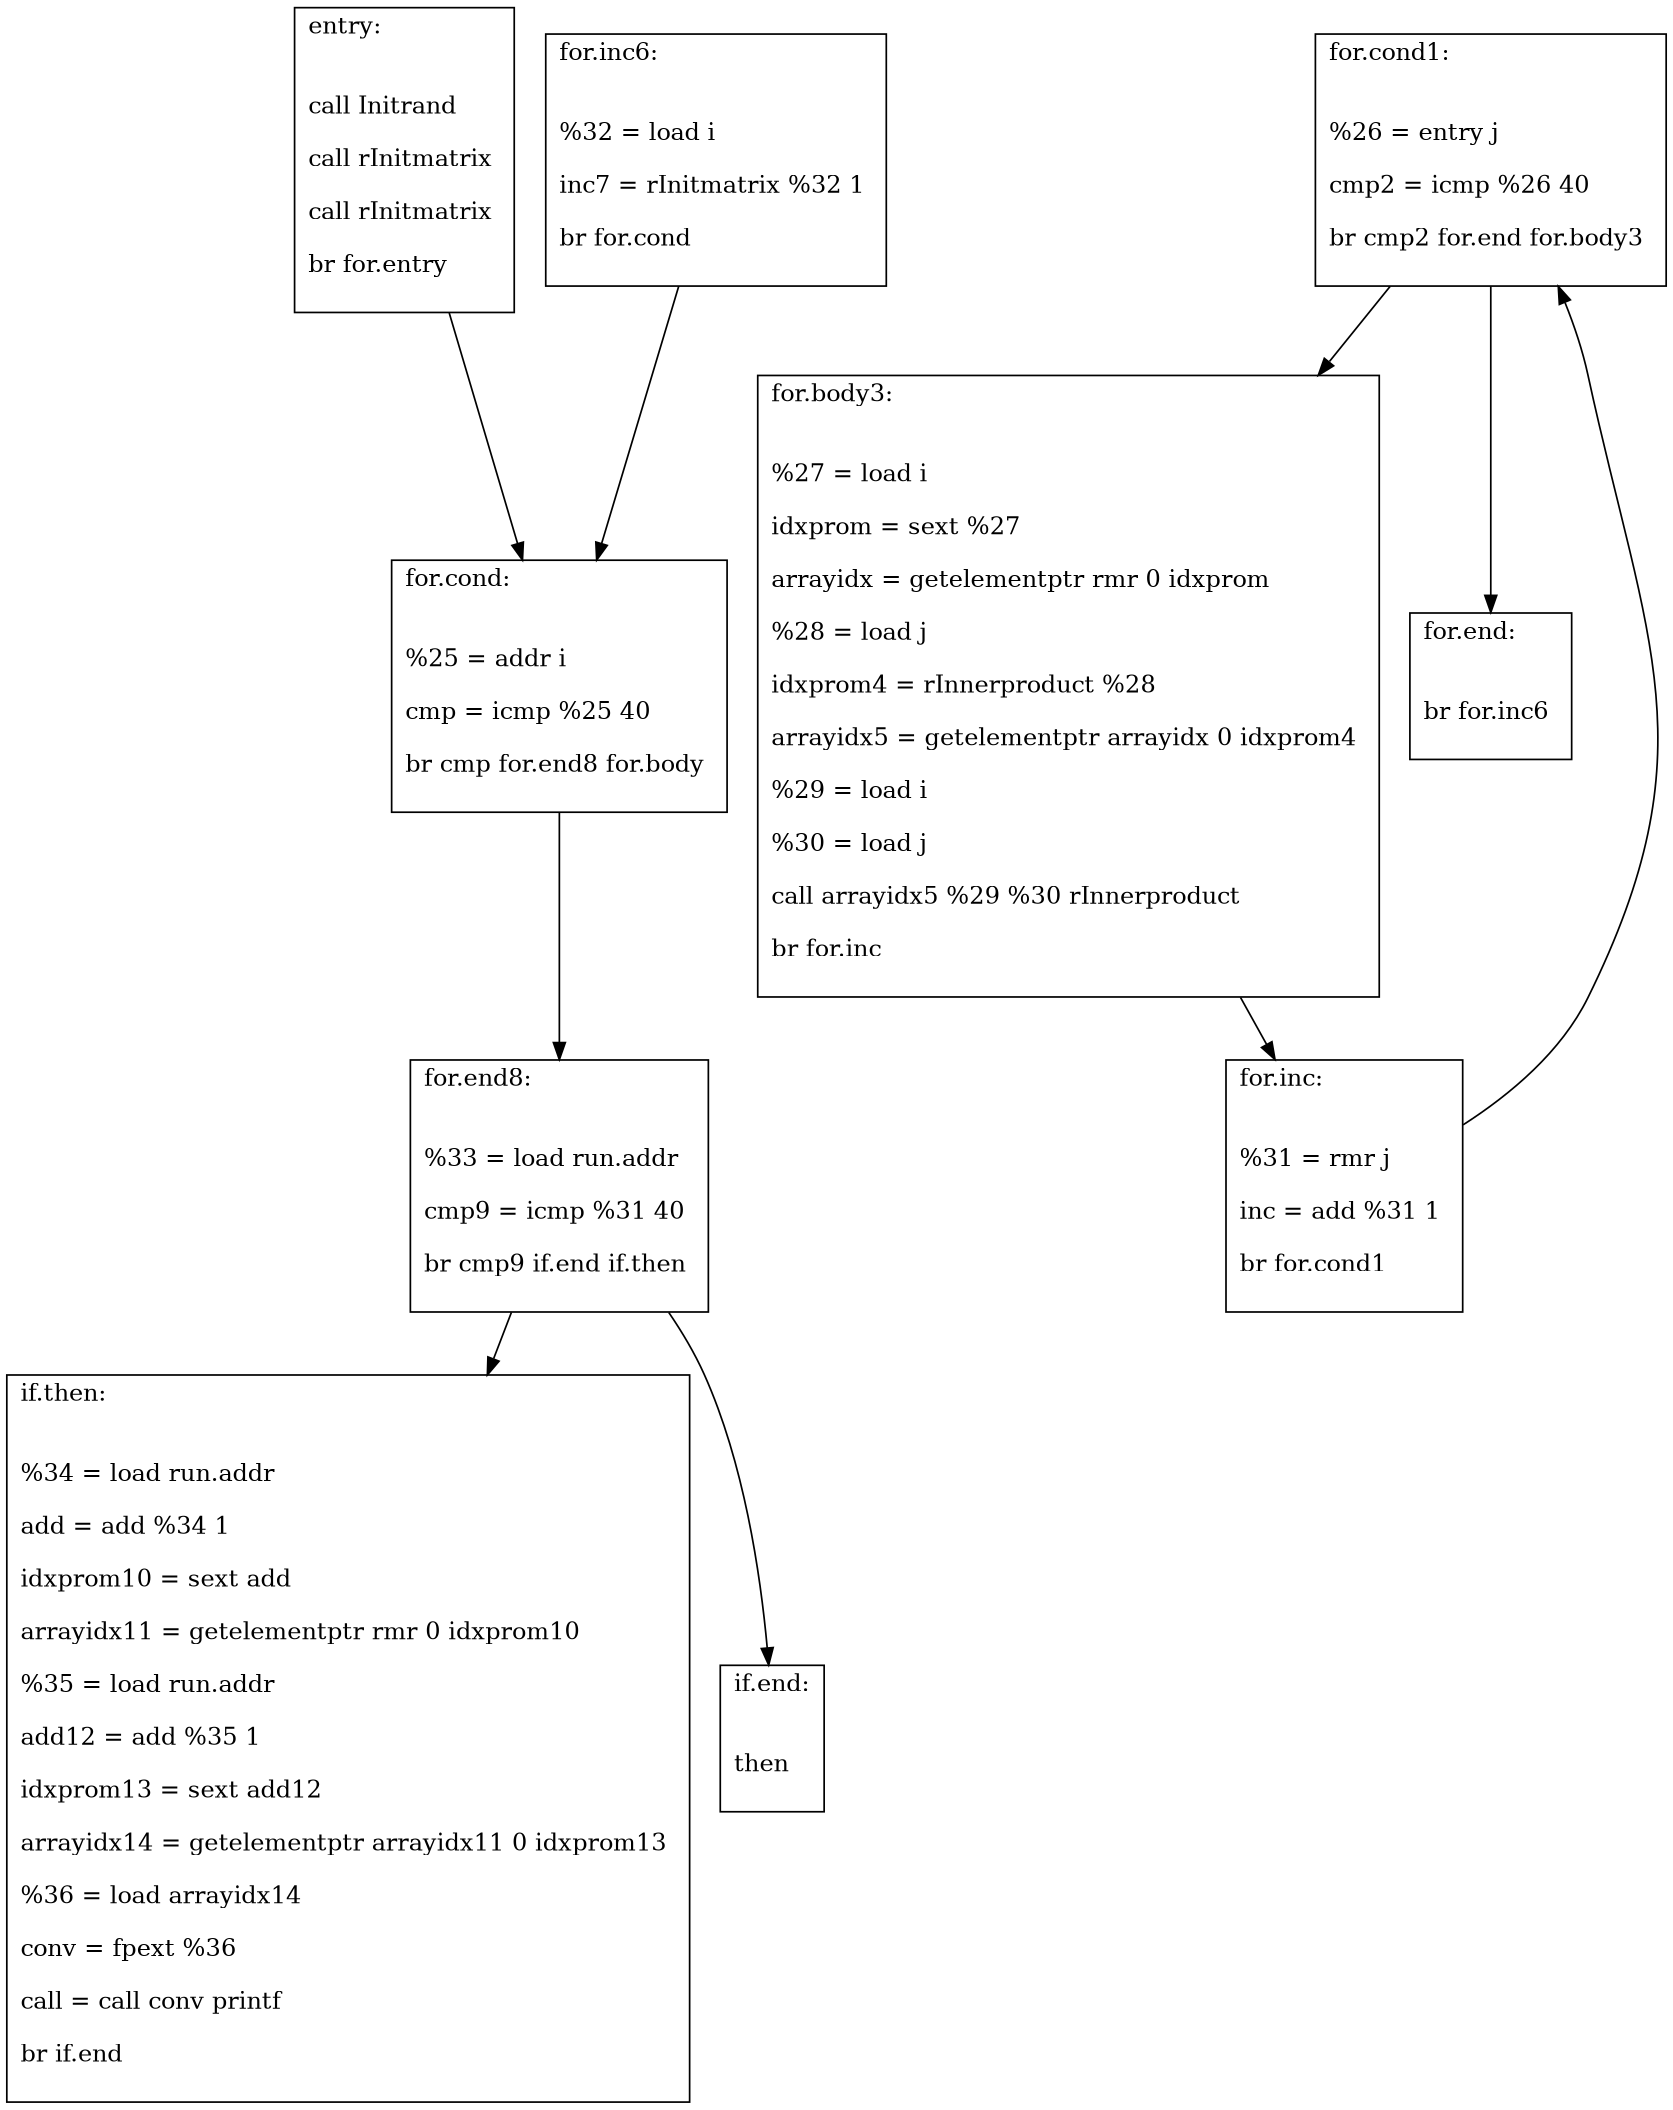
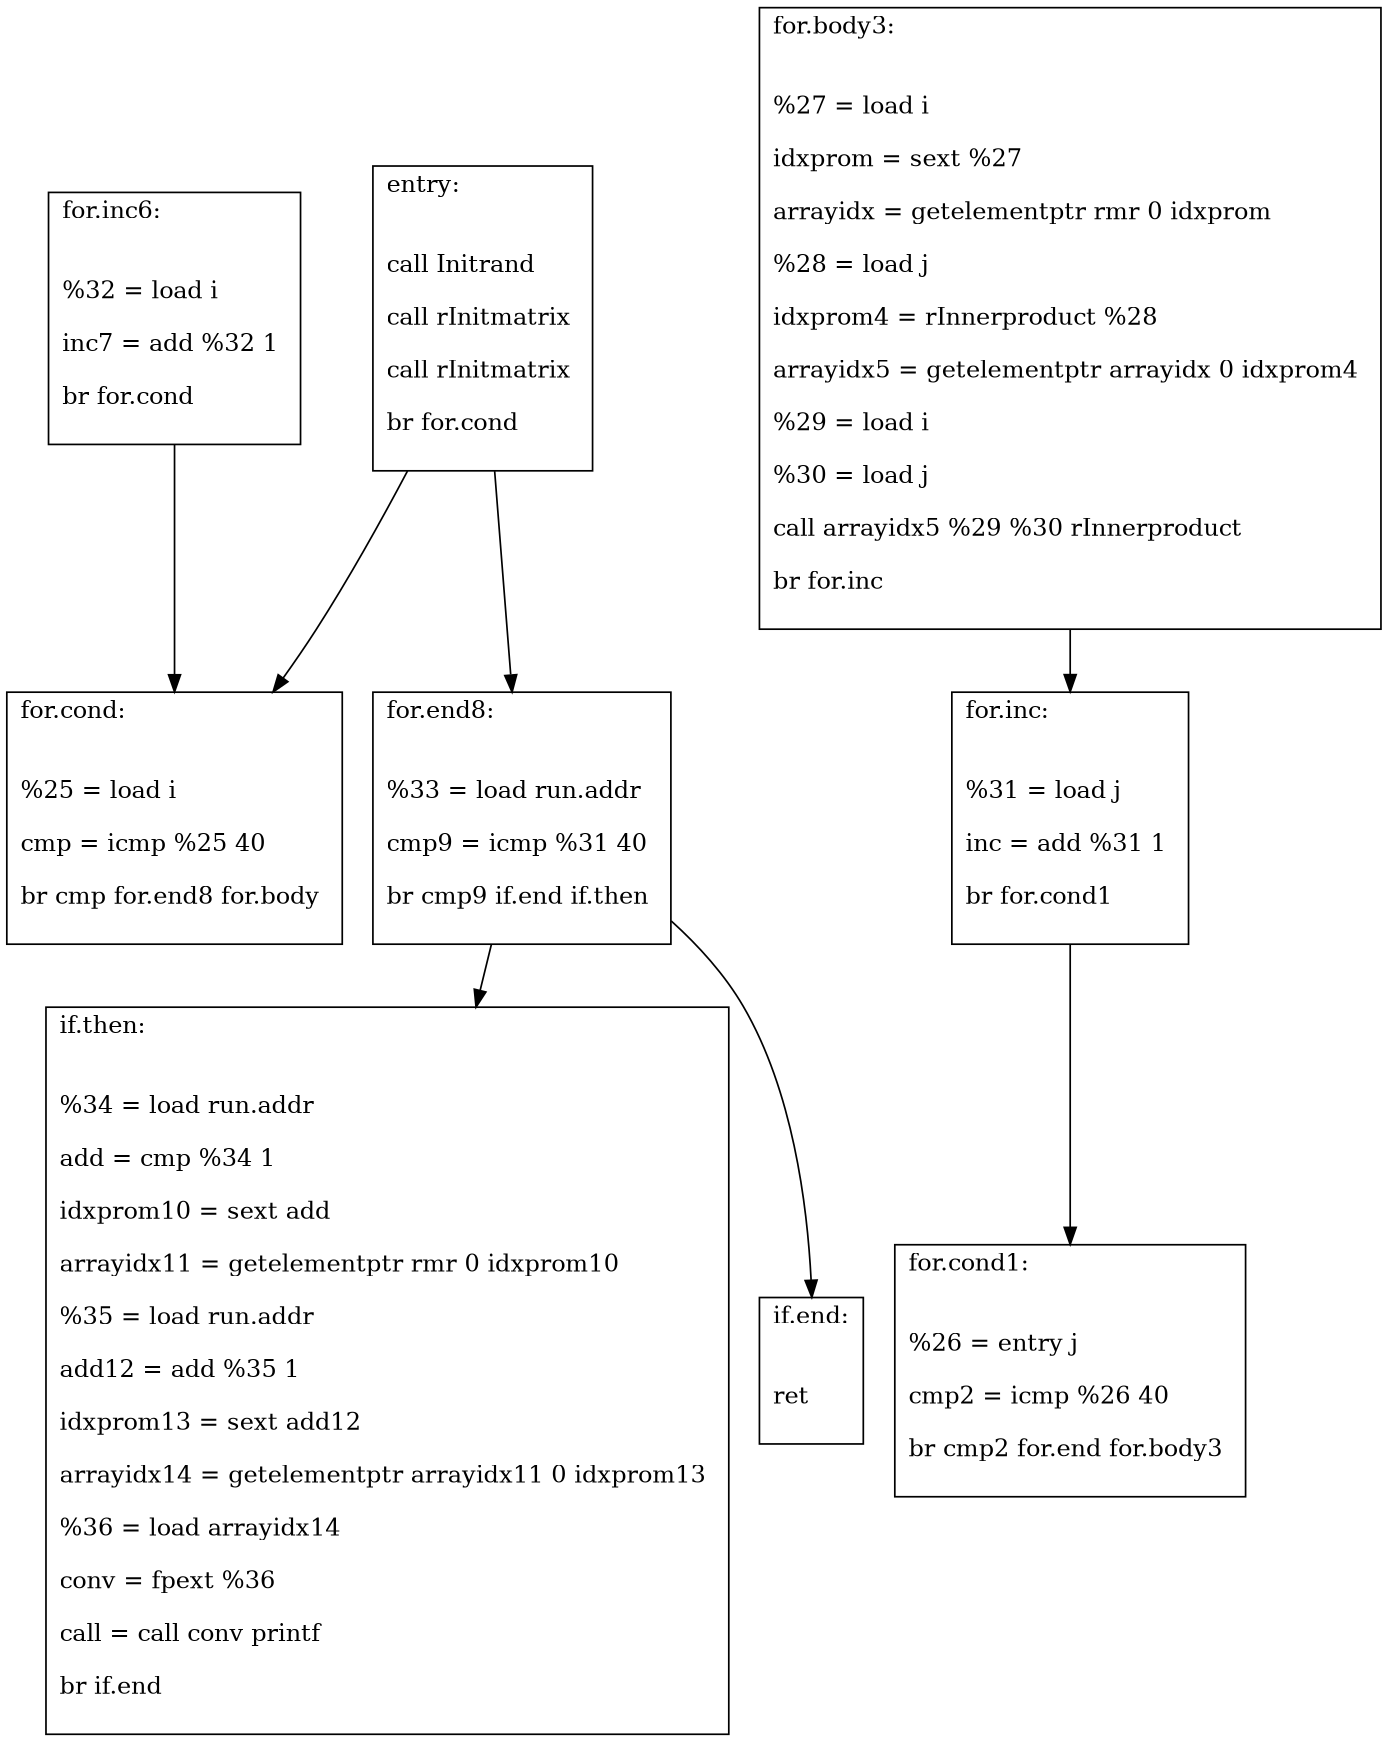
node "for.inc6:": text "inc7 = rInitmatrix %32 1" -> "inc7 = add %32 1"
node "entry:": text "br for.entry" -> "br for.cond"
edge "for.cond1:" -> "for.body3:": removed
node "for.cond:": text "%25 = addr i" -> "%25 = load i"
node "for.end:": removed
edge "for.cond:" -> "for.end8:": now "entry:" -> "for.end8:"
node "for.inc:": text "%31 = rmr j" -> "%31 = load j"
node "if.then:": text "add = add %34 1" -> "add = cmp %34 1"
node "if.end:": text "then" -> "ret"
